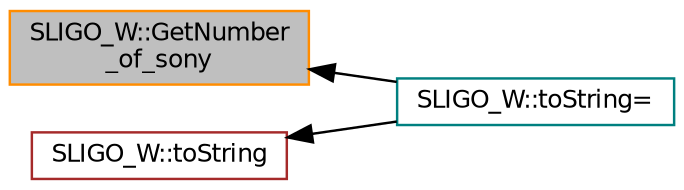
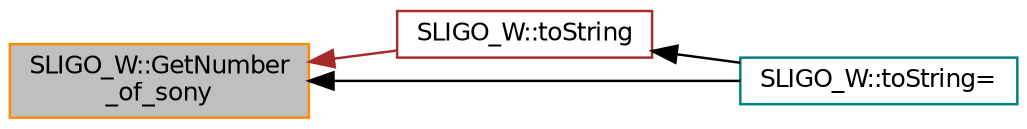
edge "SLIGO_W::toString" -> "SLIGO_W::GetNumber _of_sony": added
